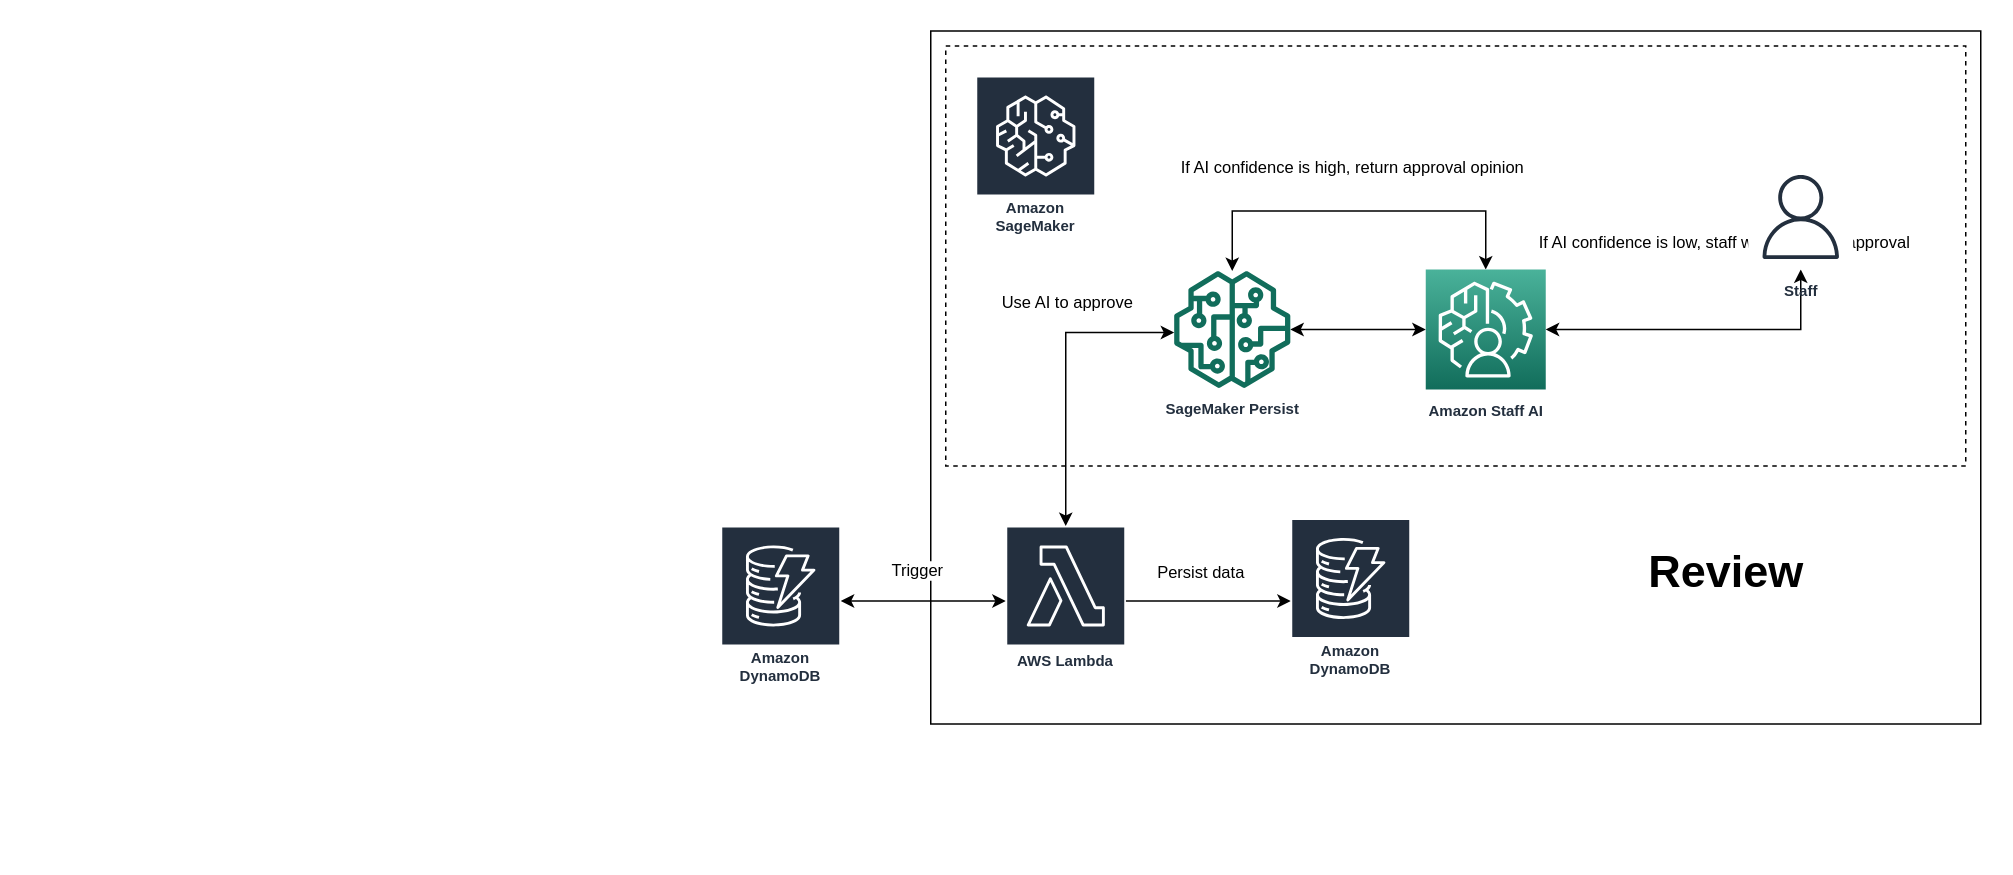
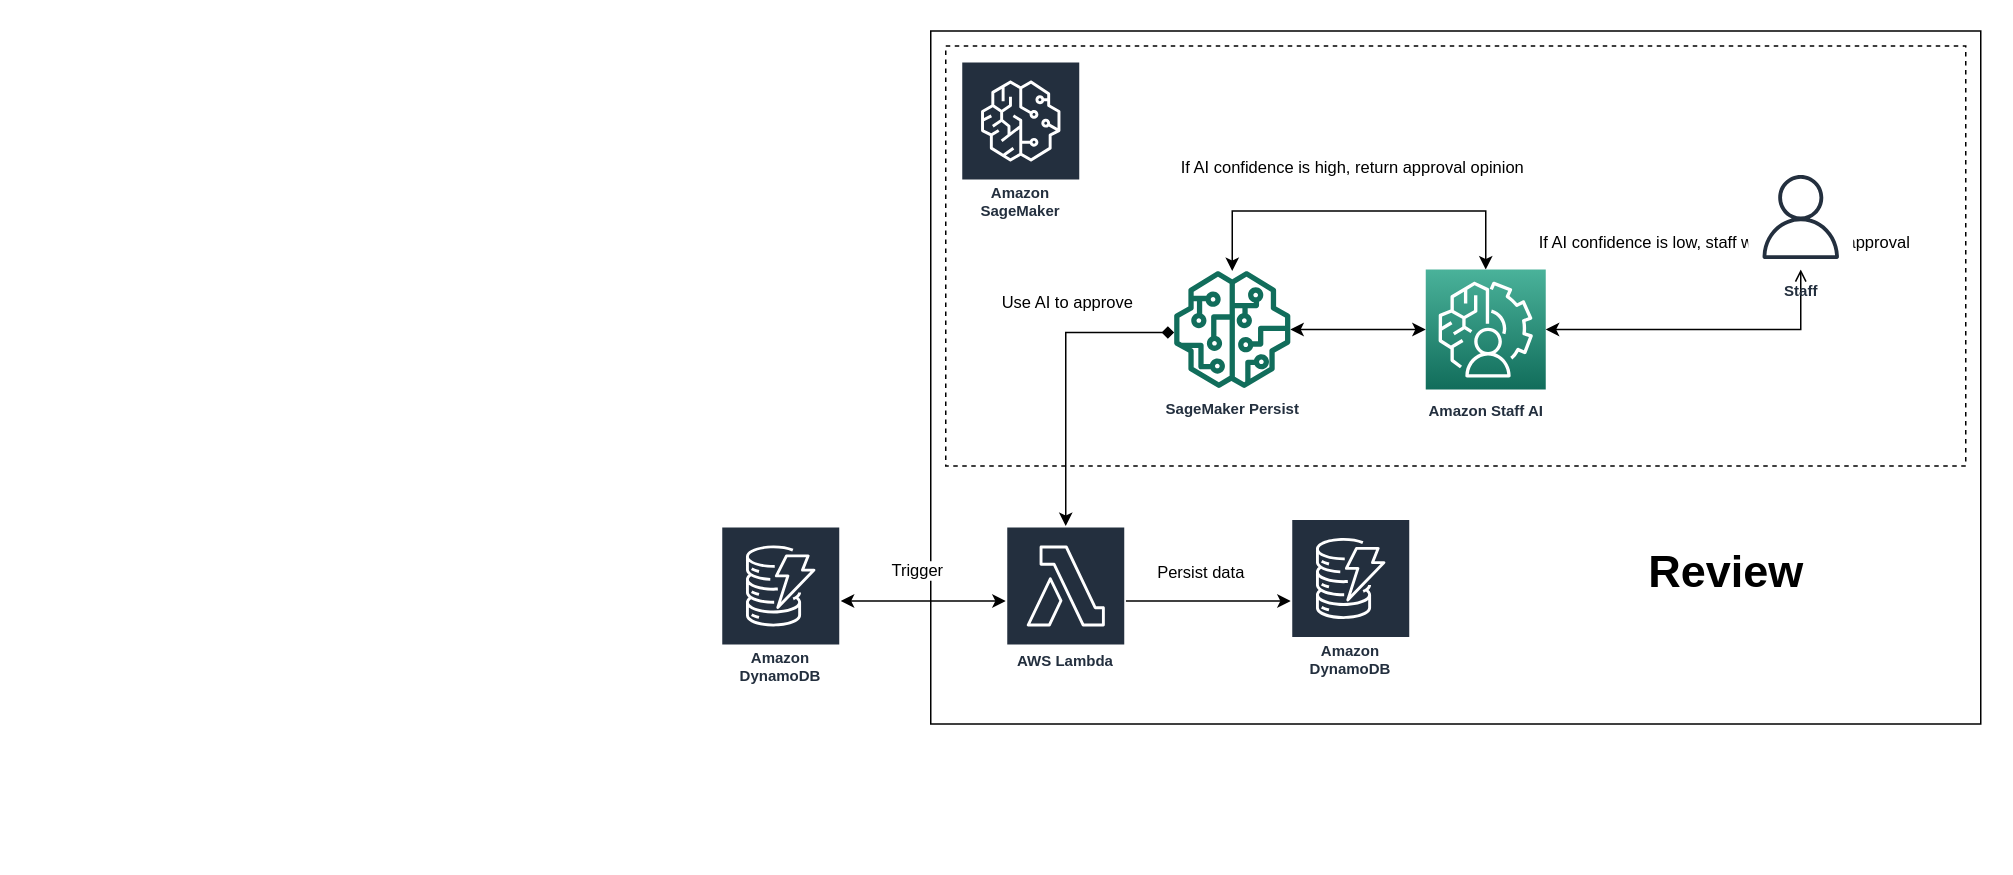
node "Amazon SageMaker": moved (1036, 158) -> (1021, 143)
edge "Staff" -- "Amazon Staff AI": arrowhead classic -> open
edge "SageMaker Persist" -- "AWS Lambda": arrowhead classic -> diamond
